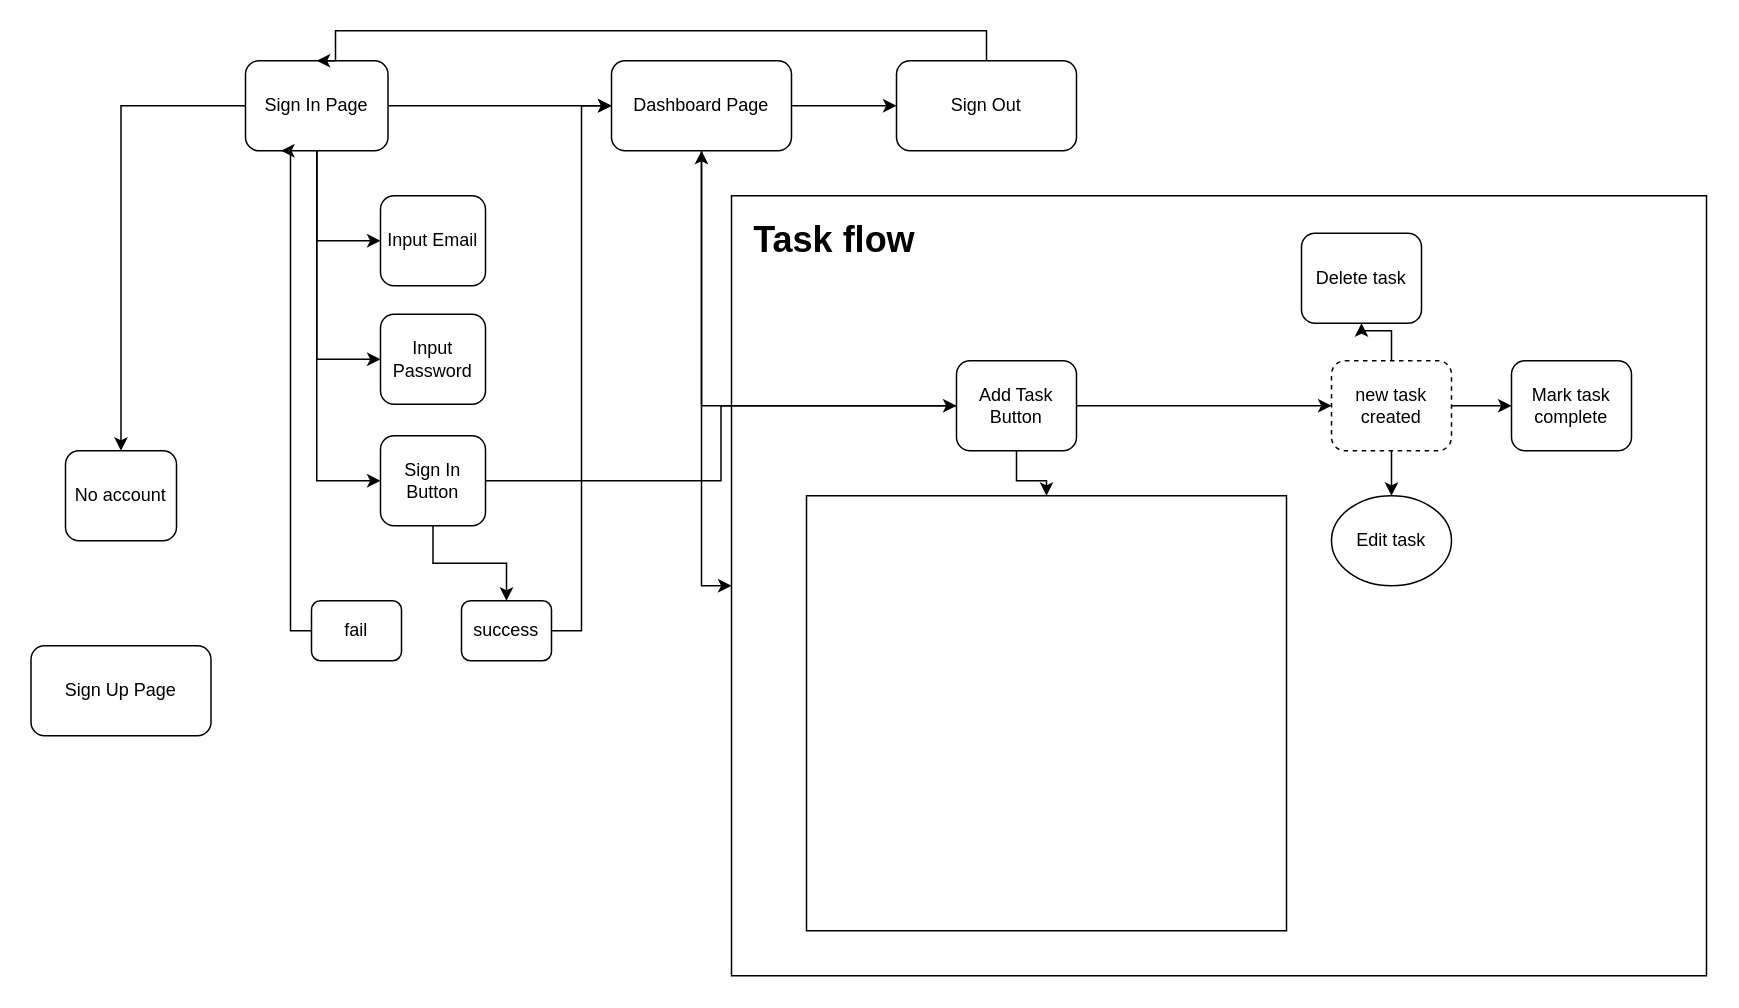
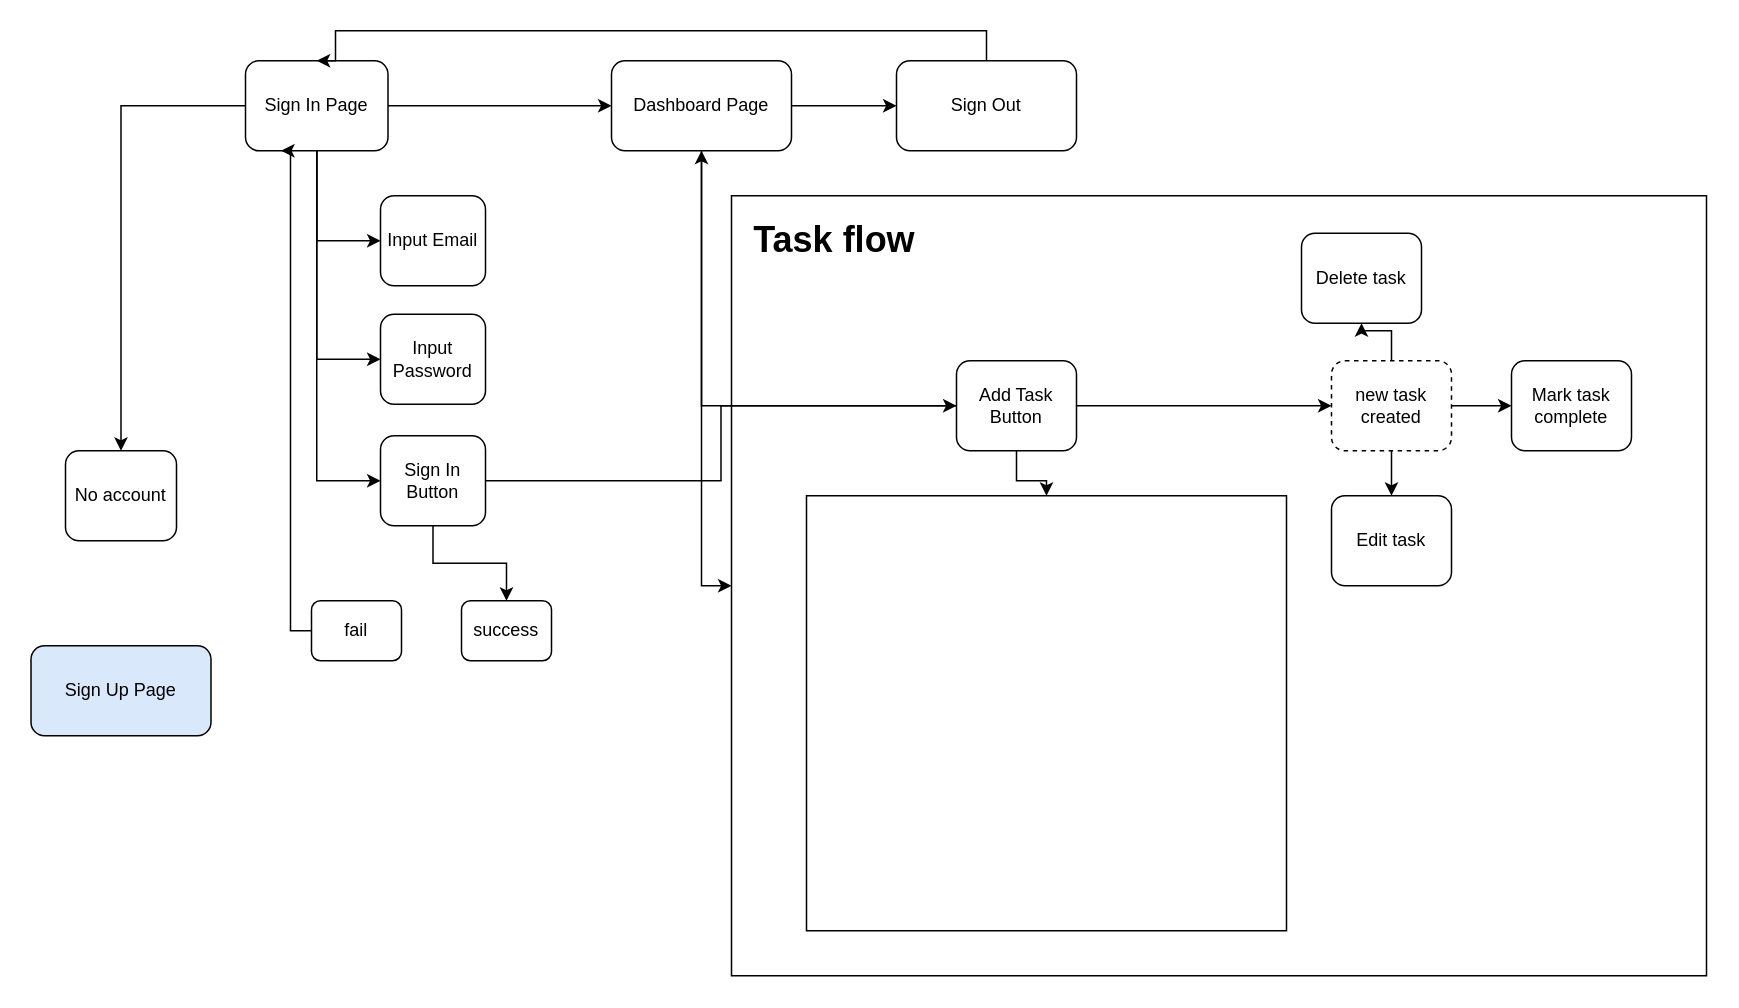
edge "success" -> "Dashboard Page": removed
node "Edit task": shape ellipse -> rounded rectangle
node "Sign Up Page": fillcolor #ffffff -> #dae8fc
